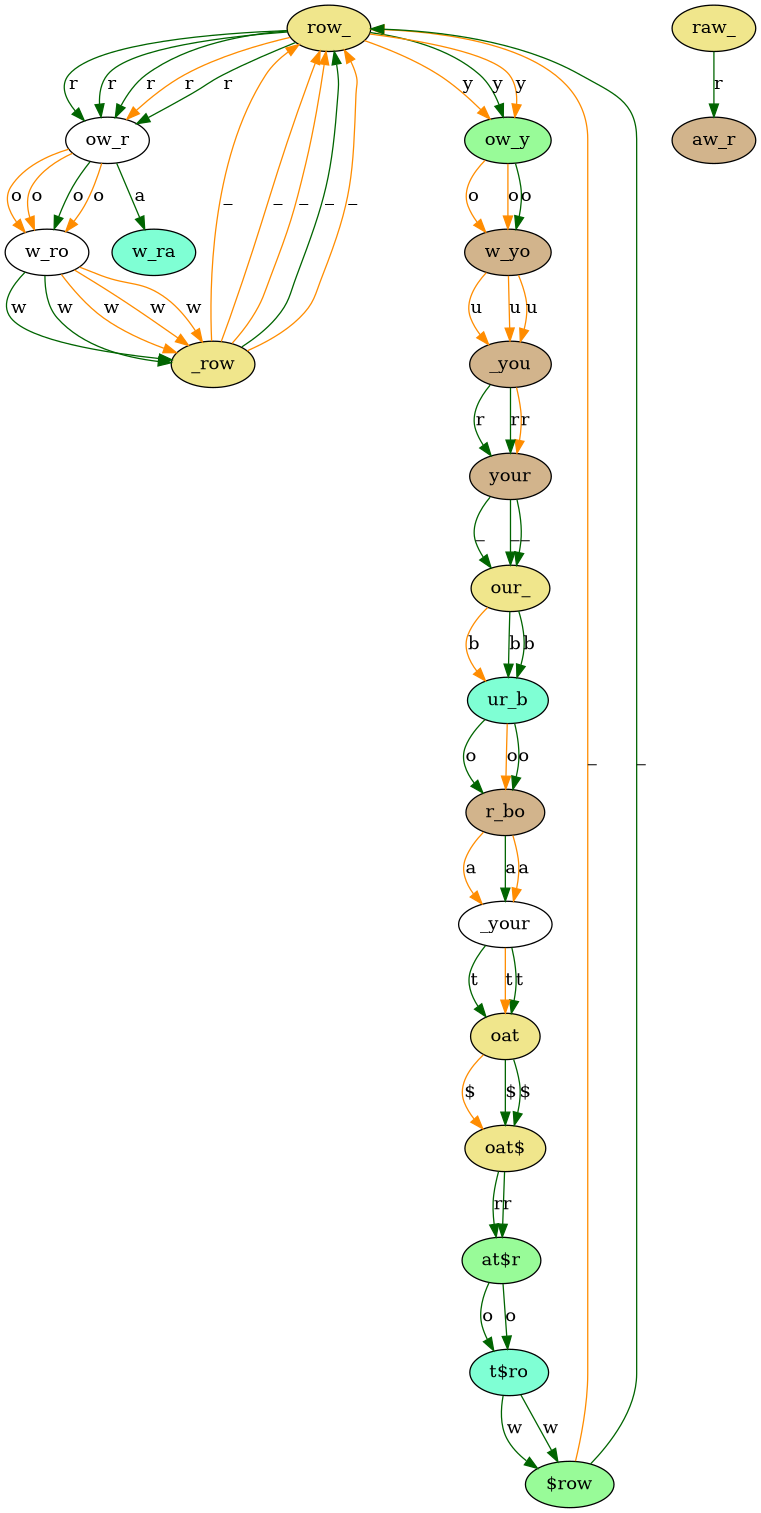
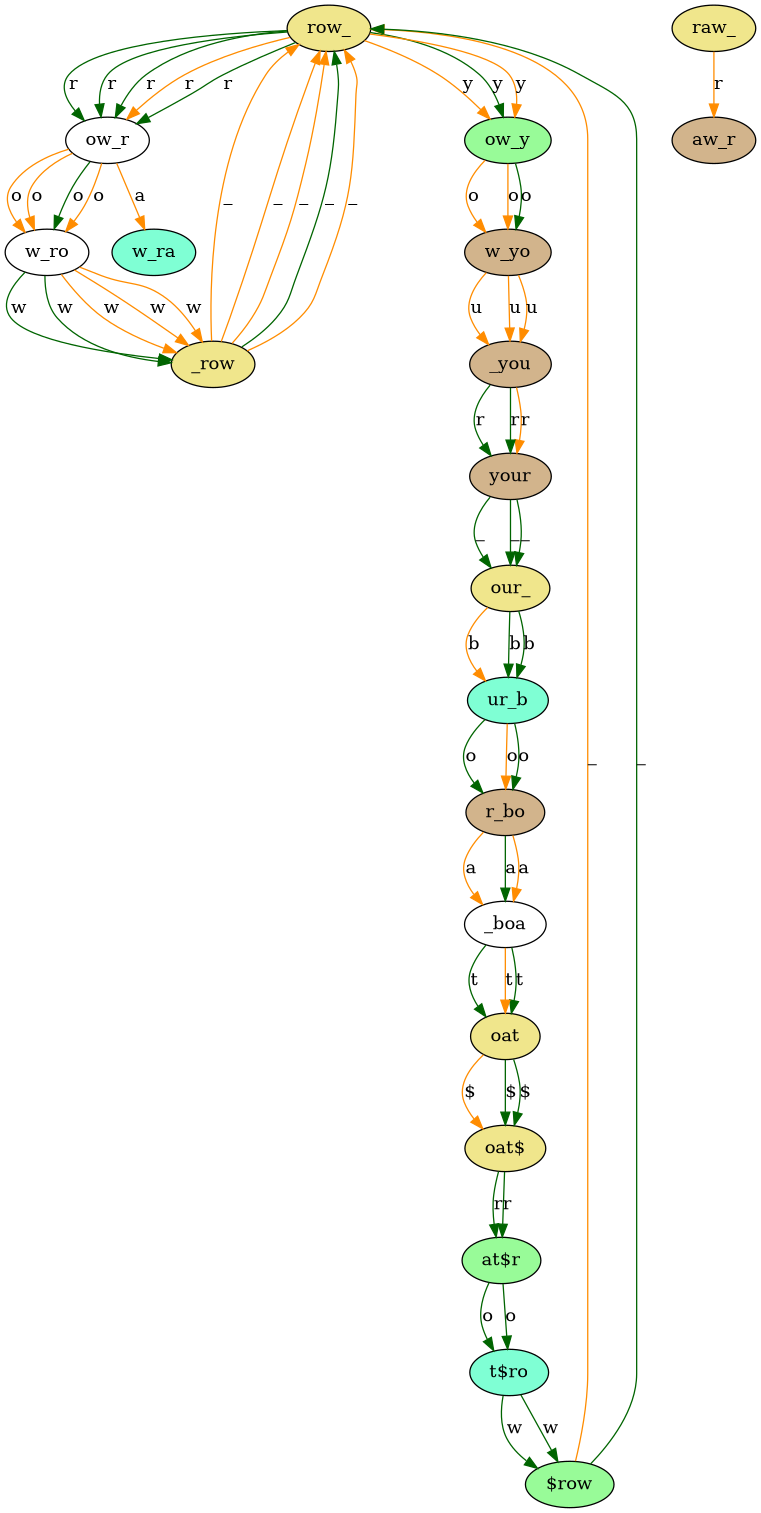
edge "raw_" -> "aw_r": color darkgreen -> darkorange
edge "ow_r" -> "w_ra": color darkgreen -> darkorange
node "_your": label "_your" -> "_boa"
